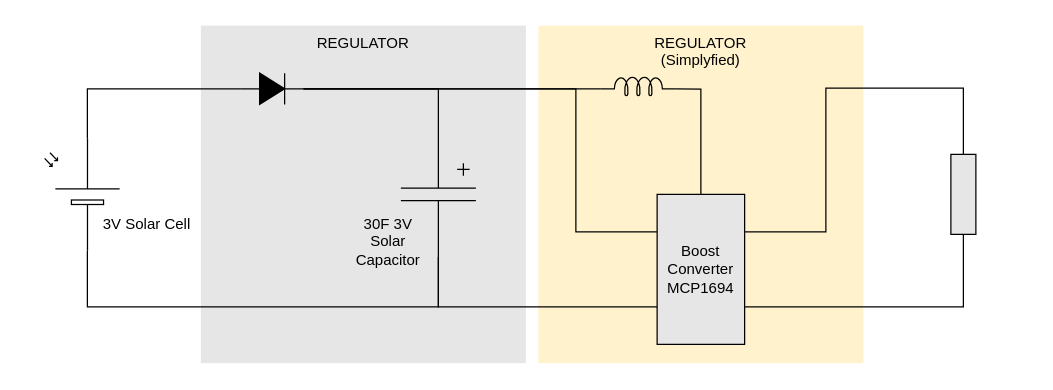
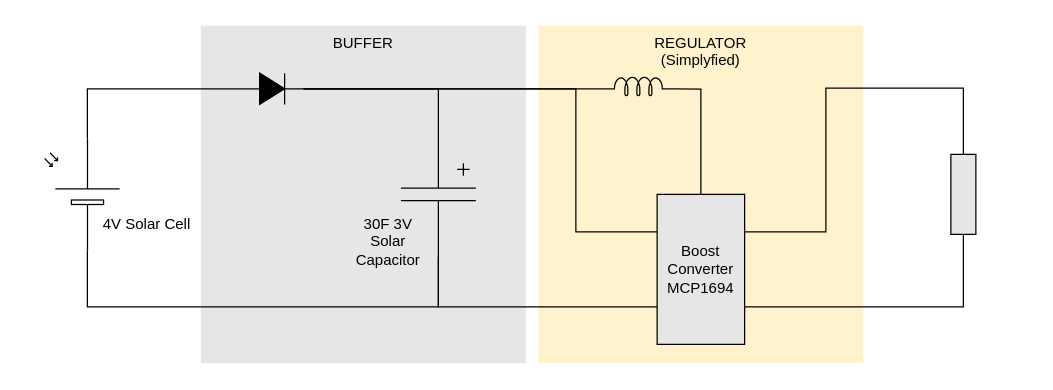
node "REGULATOR": label "REGULATOR" -> "BUFFER"
node "3V Solar Cell": label "3V Solar Cell" -> "4V Solar Cell"
